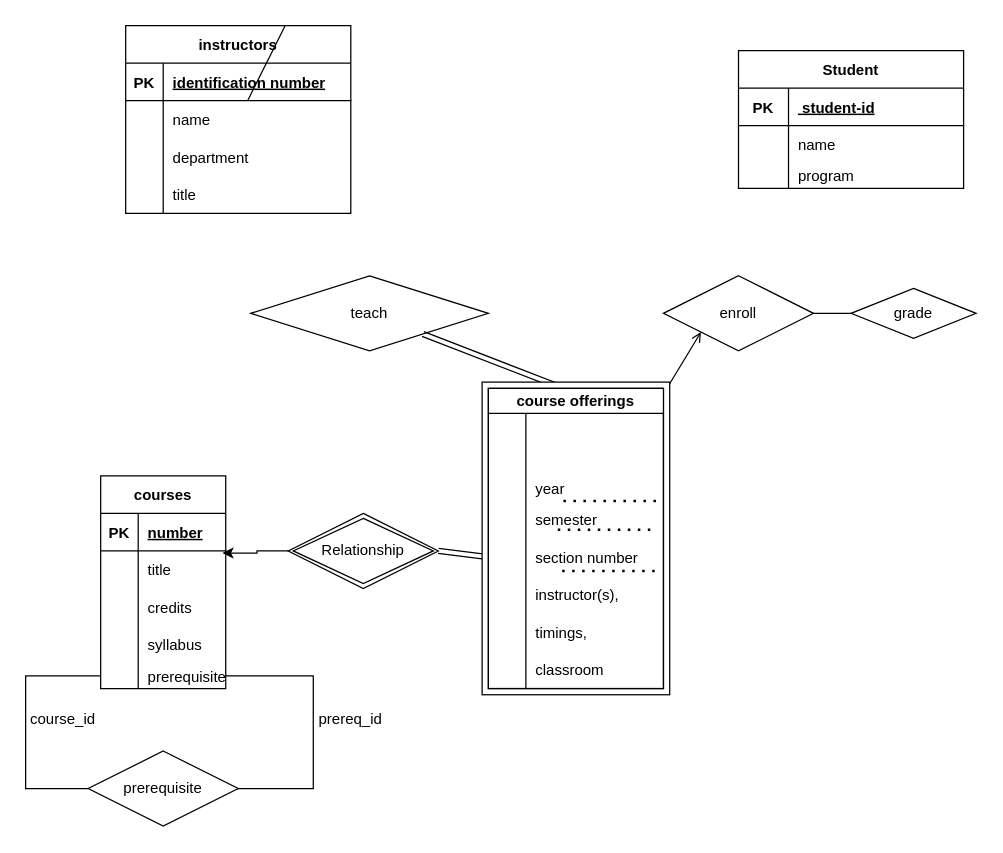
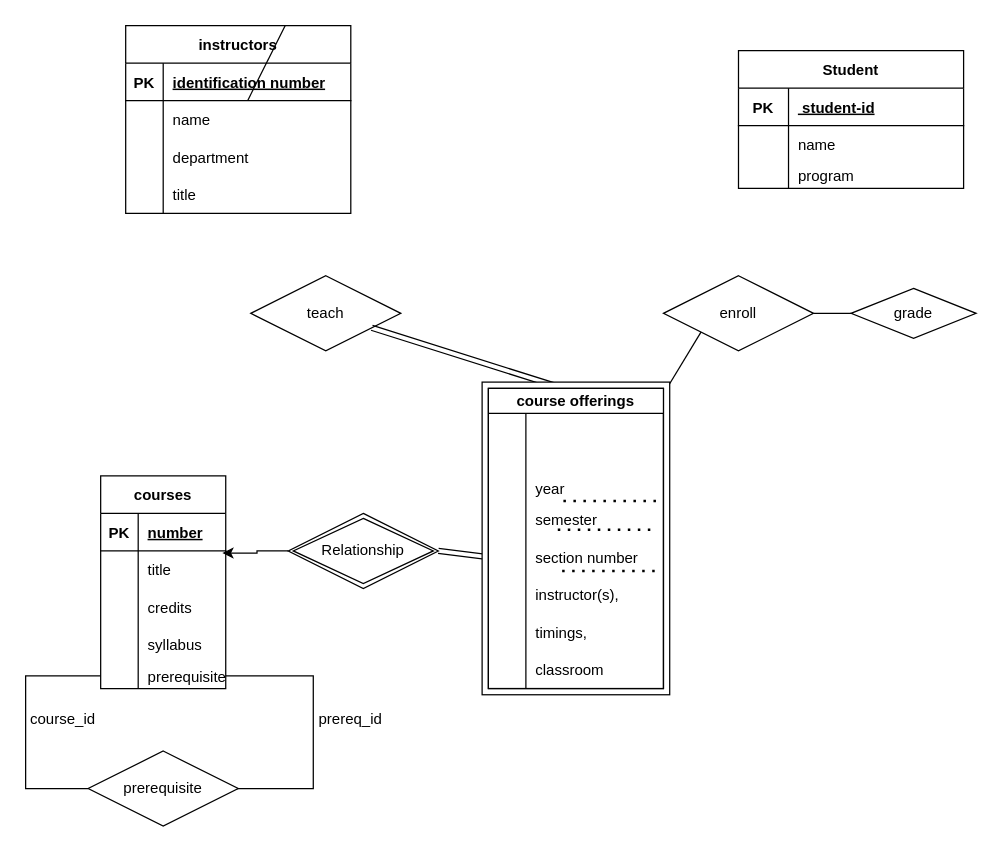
node "teach": size 238x75 -> 150x75
edge "course offerings" -> "enroll": arrowhead open -> none
